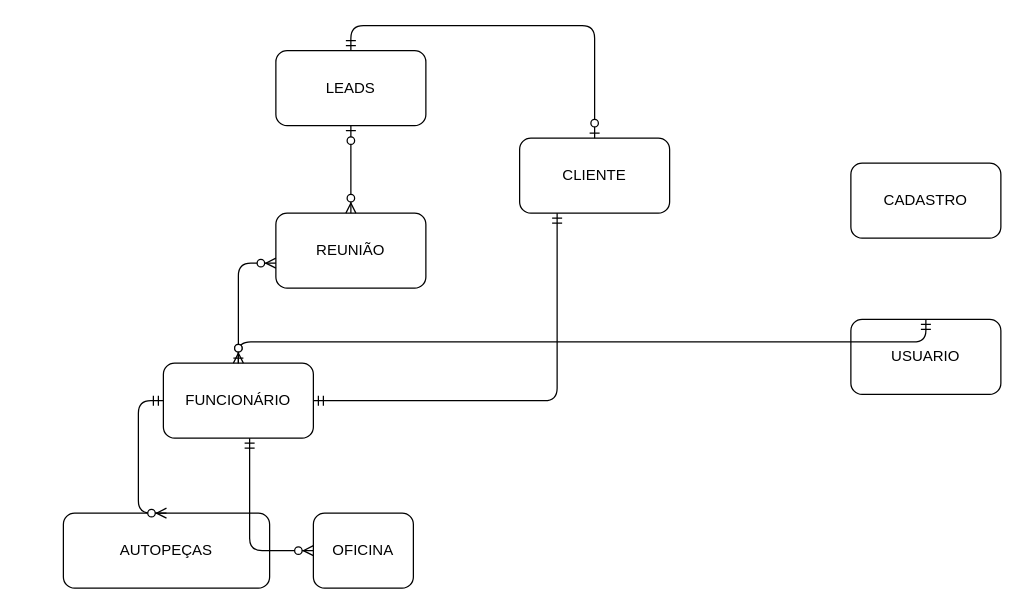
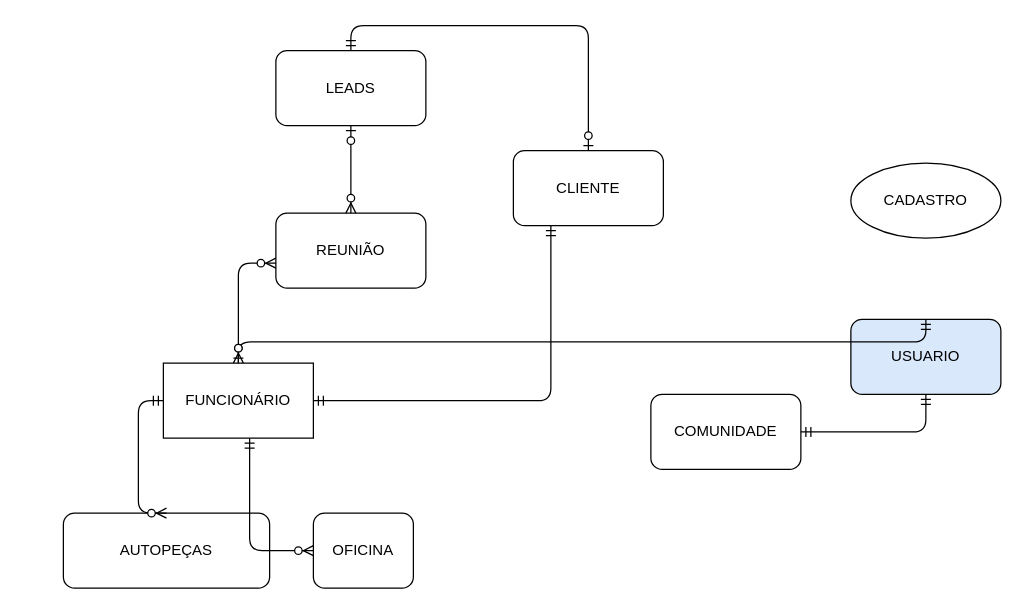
node "CLIENTE": moved (594, 176) -> (588, 188)
node "CADASTRO": shape rounded rectangle -> ellipse
node "USUARIO": fillcolor #ffffff -> #dae8fc
node "FUNCIONÁRIO": shape rounded rectangle -> rectangle
node "COMUNIDADE": added
edge "USUARIO" -- "COMUNIDADE": added
